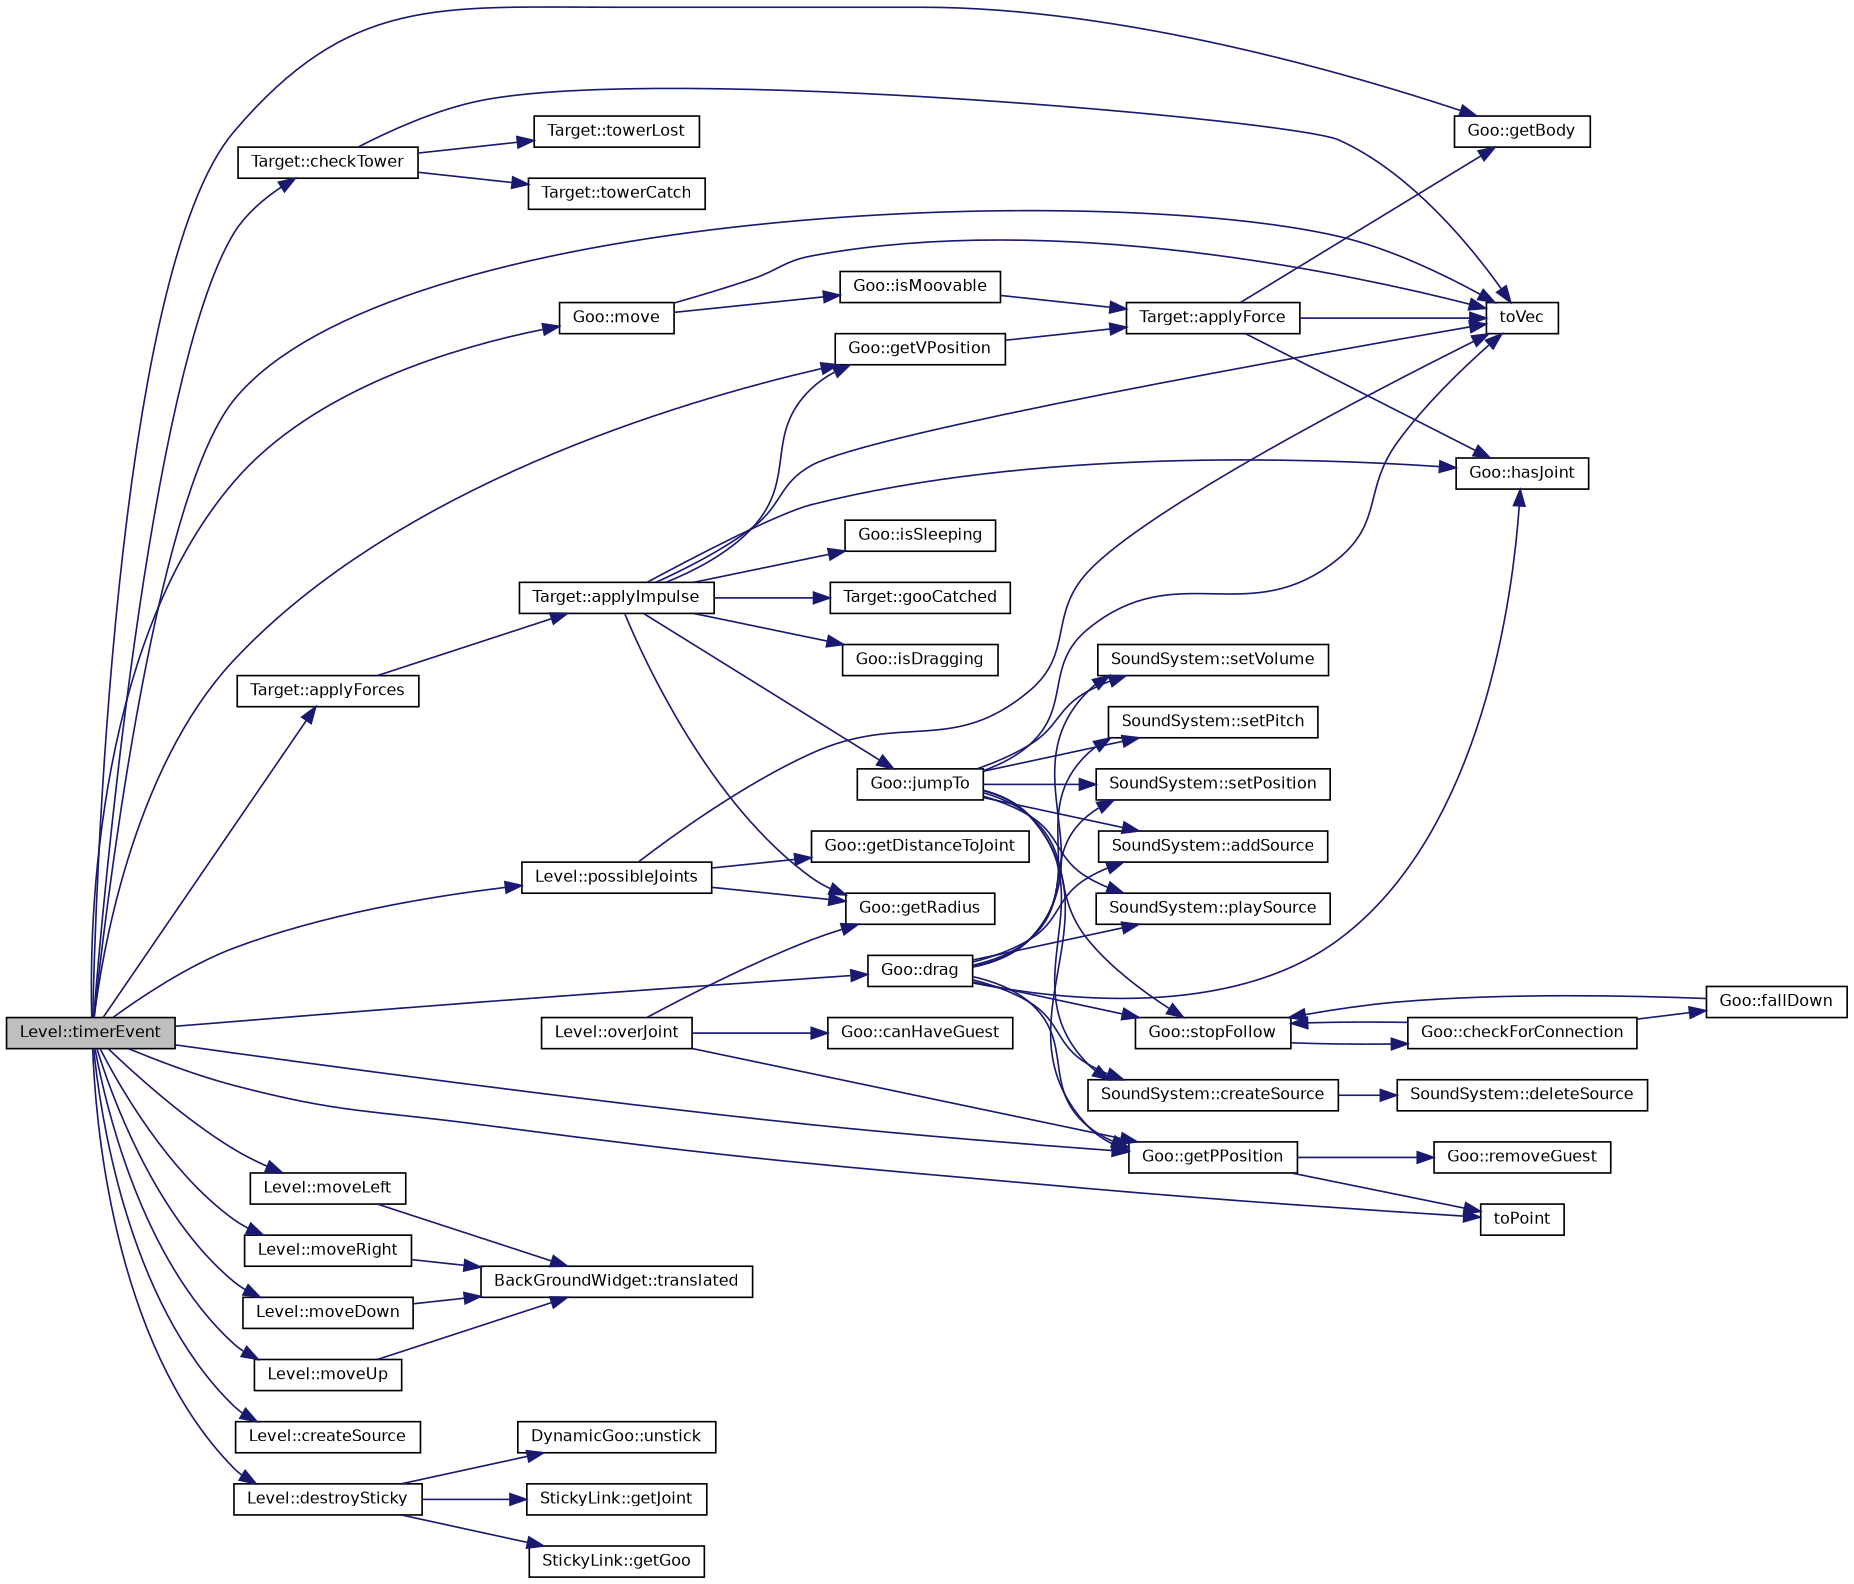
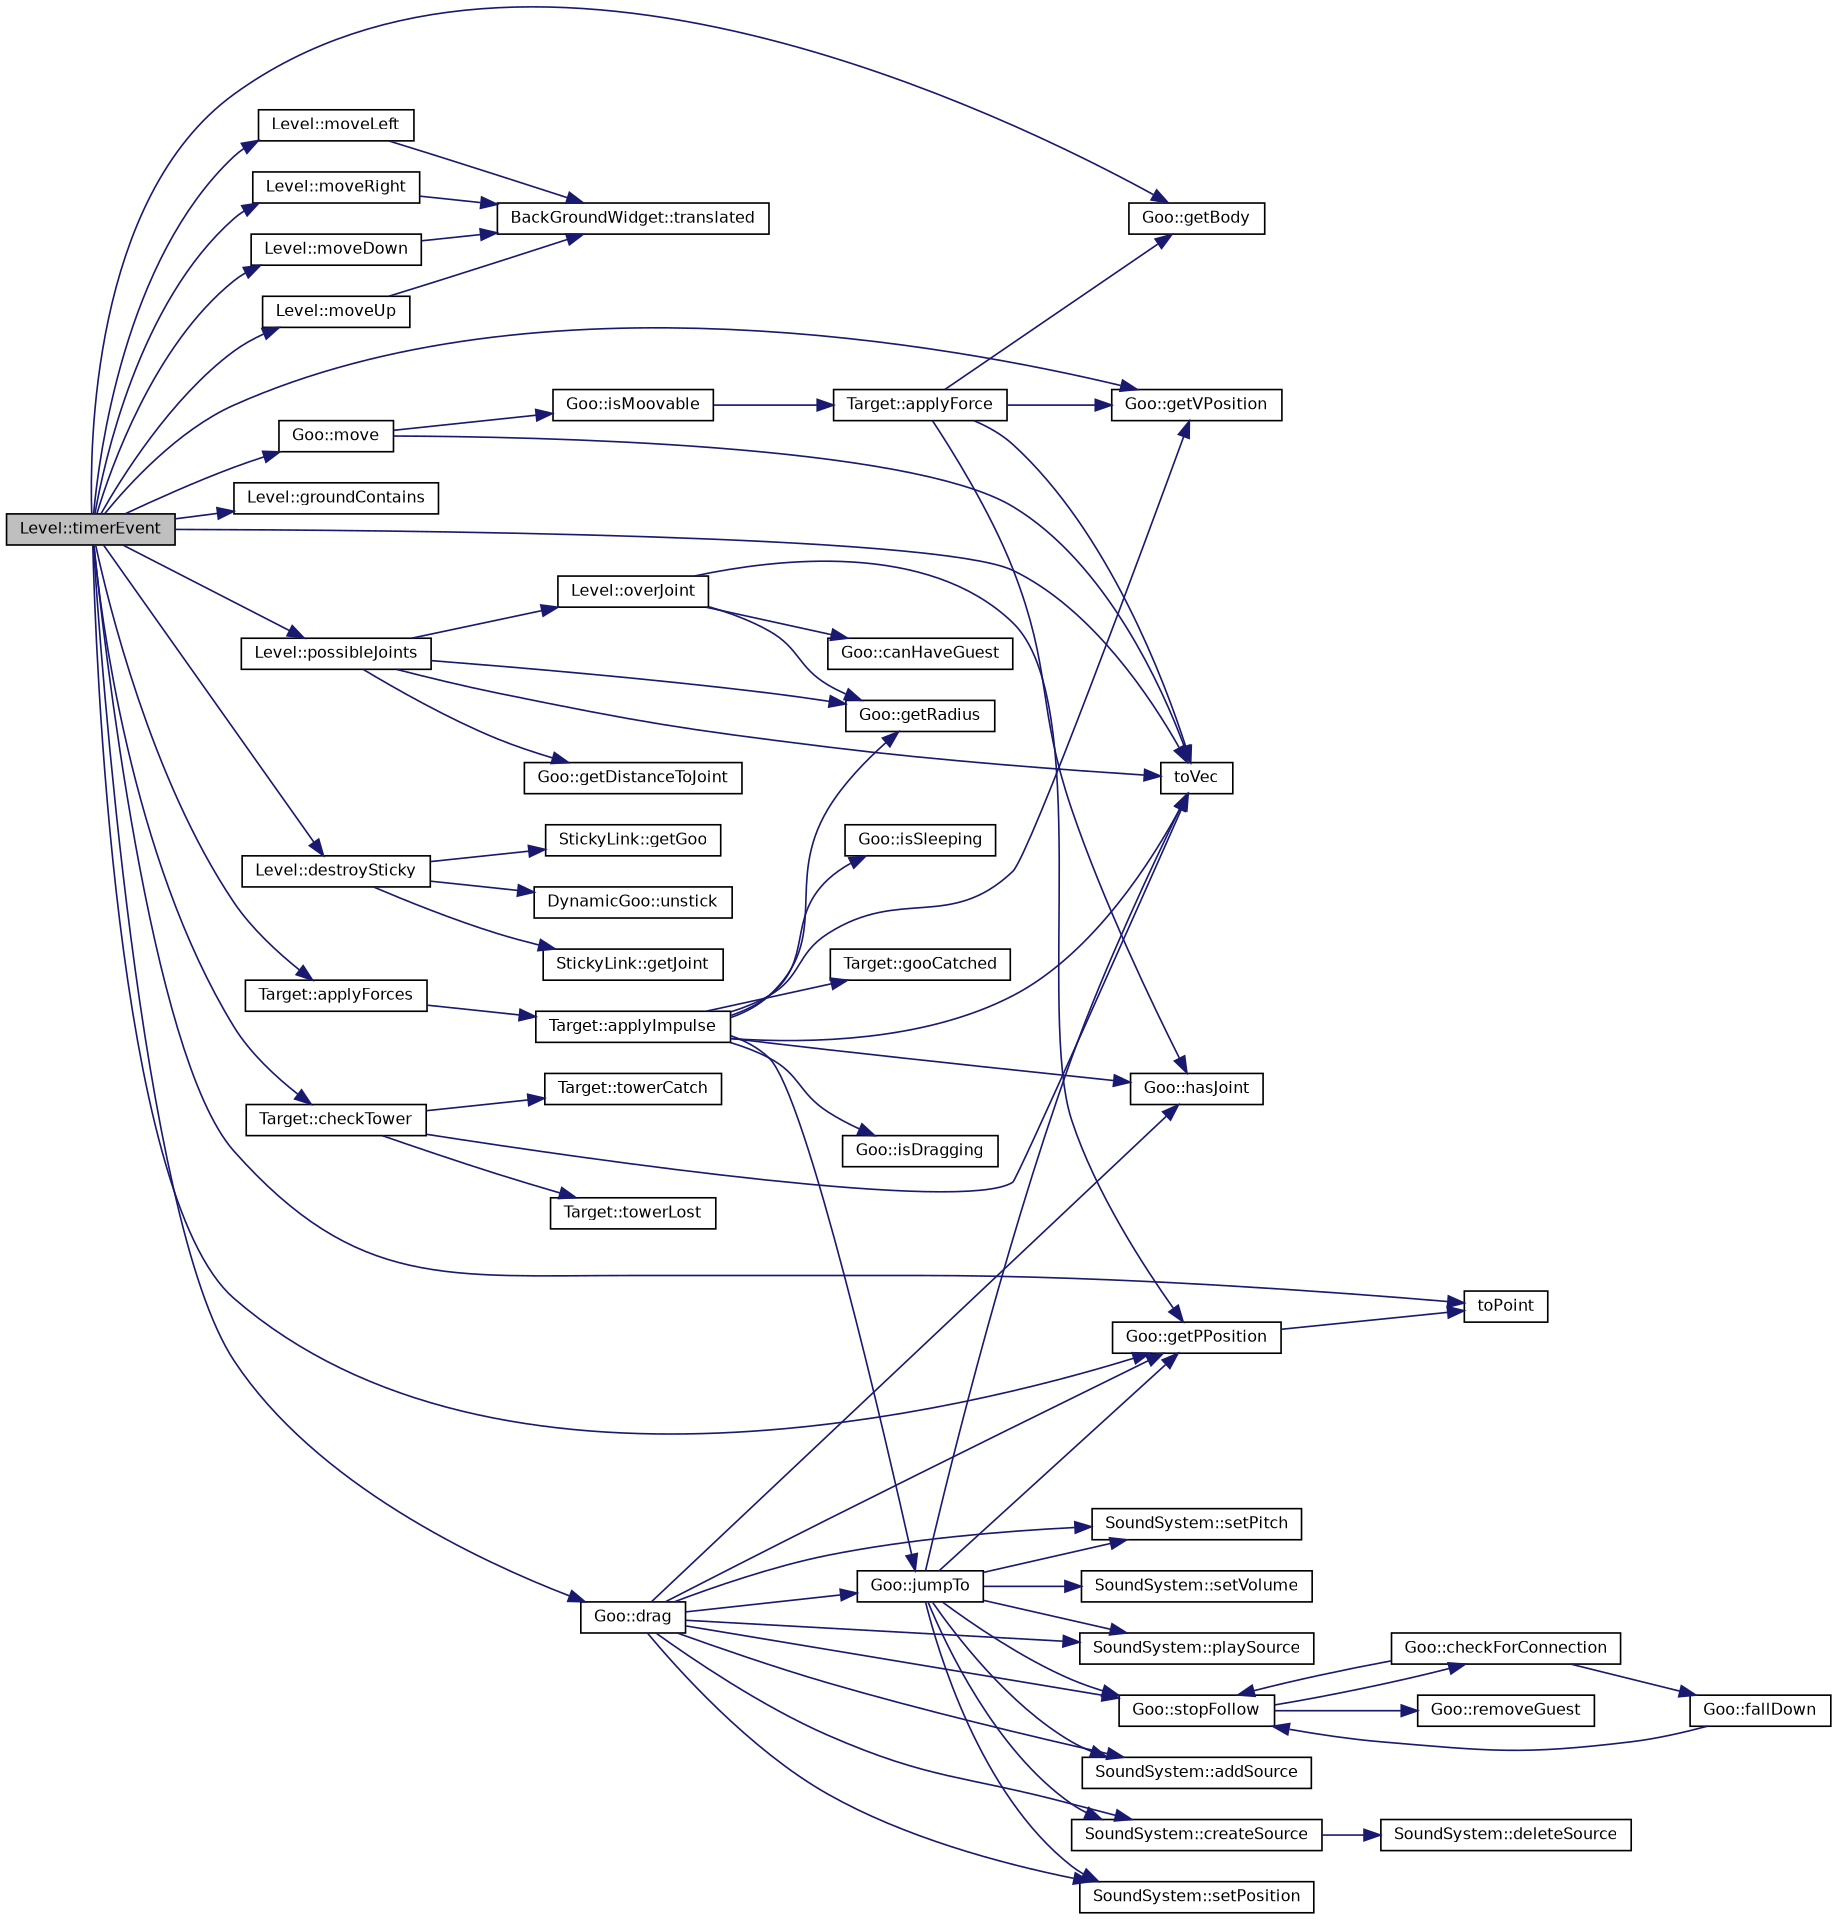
edge "Goo::getVPosition" -> "Target::applyForce": reversed
edge "Level::possibleJoints" -> "Level::overJoint": added
edge "Goo::drag" -> "SoundSystem::setVolume": now "Goo::drag" -> "Goo::jumpTo"
edge "Goo::getPPosition" -> "Goo::removeGuest": now "Goo::stopFollow" -> "Goo::removeGuest"
node "Level::createSource": label "Level::createSource" -> "Level::groundContains"
